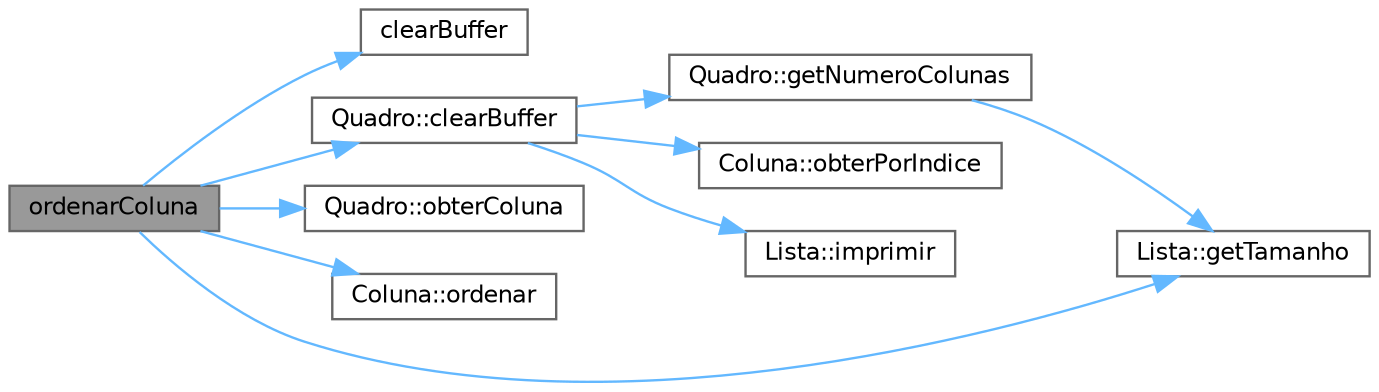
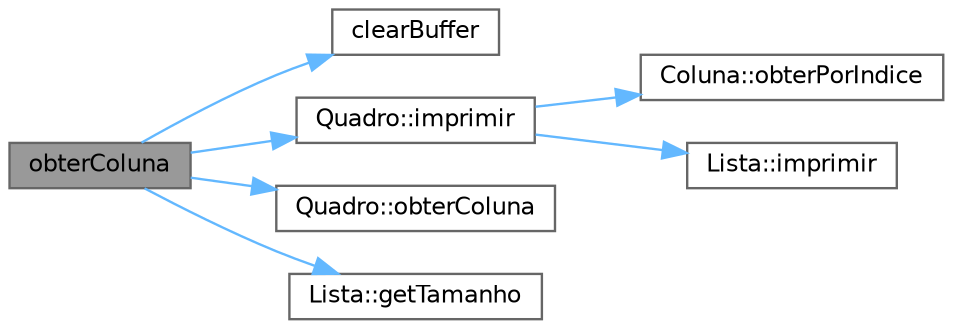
node "Quadro::getNumeroColunas": removed
node "Quadro::clearBuffer": label "Quadro::clearBuffer" -> "Quadro::imprimir"
node "ordenarColuna": label "ordenarColuna" -> "obterColuna"
node "Coluna::ordenar": removed
